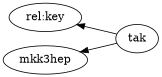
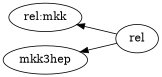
node "rel:key": label "rel:key" -> "rel:mkk"
node "tak": label "tak" -> "rel"
